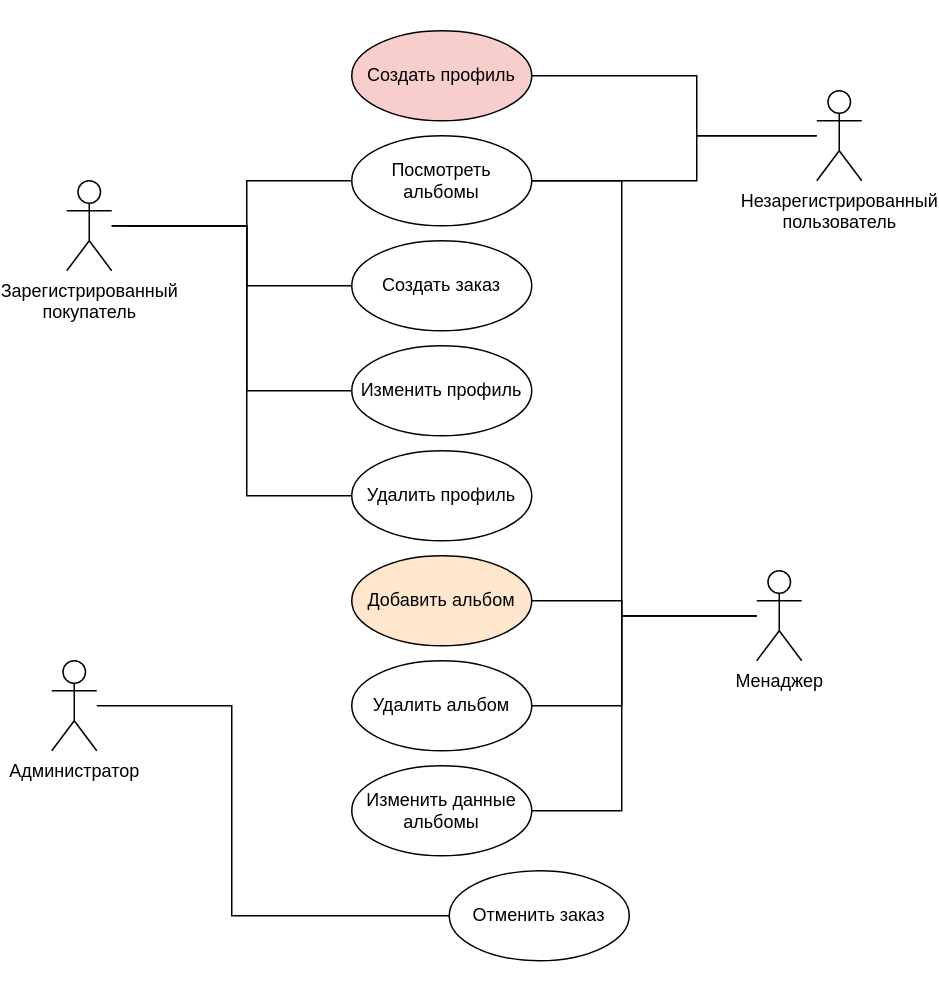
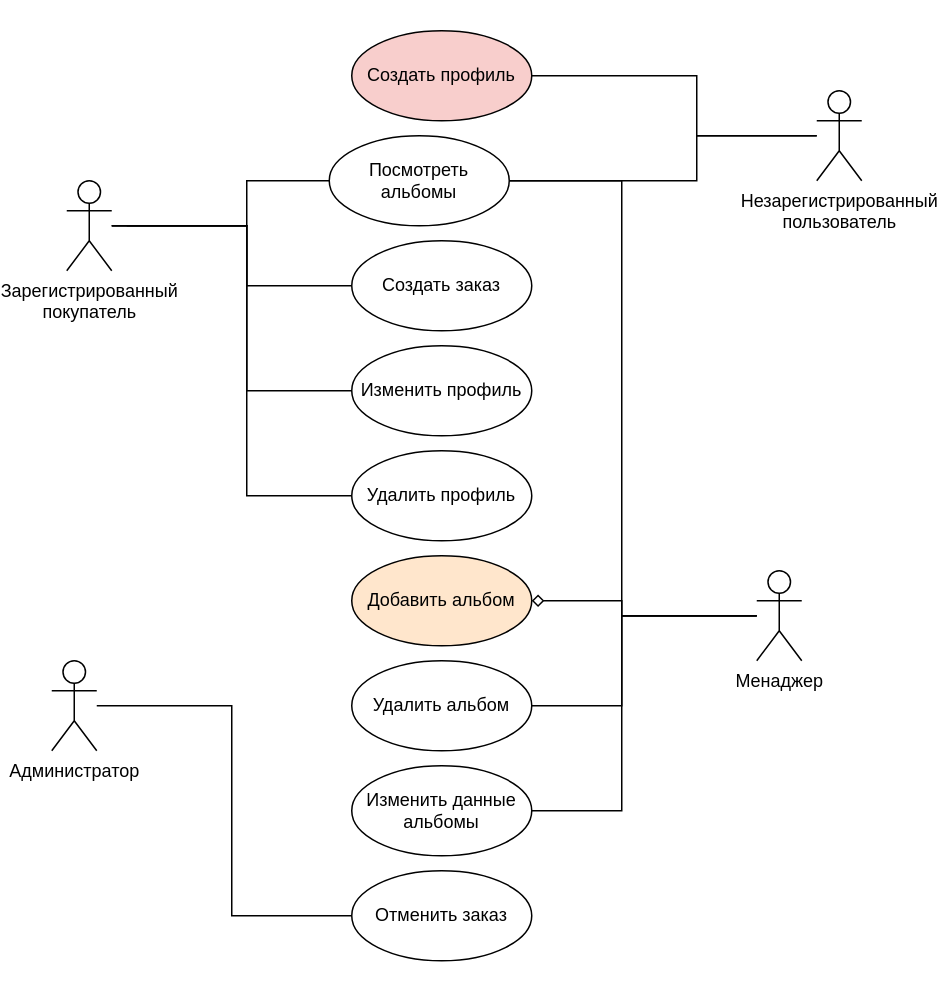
node "Посмотреть альбомы": moved (442, 181) -> (419, 181)
edge "Добавить альбом" -- "Менаджер": arrowhead none -> diamond
node "Отменить заказ": moved (539, 916) -> (442, 916)
